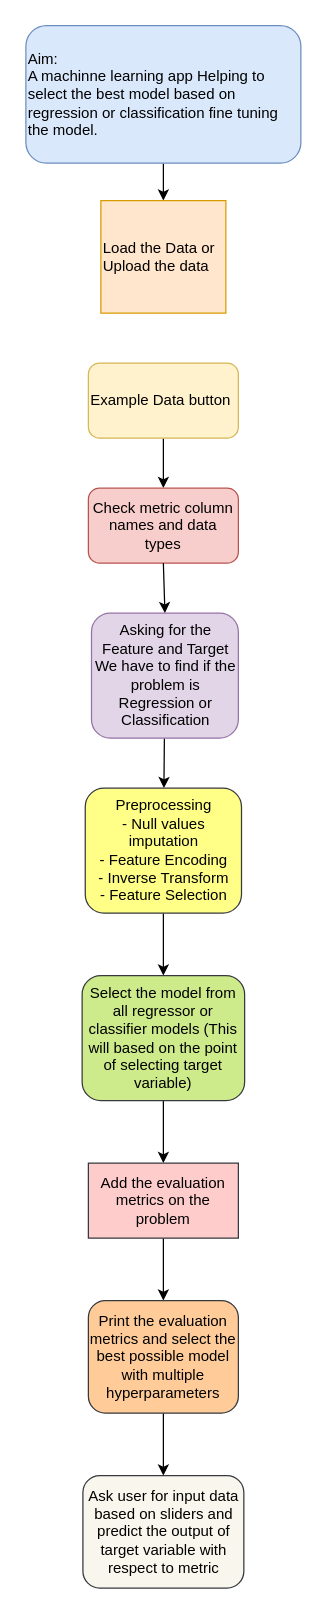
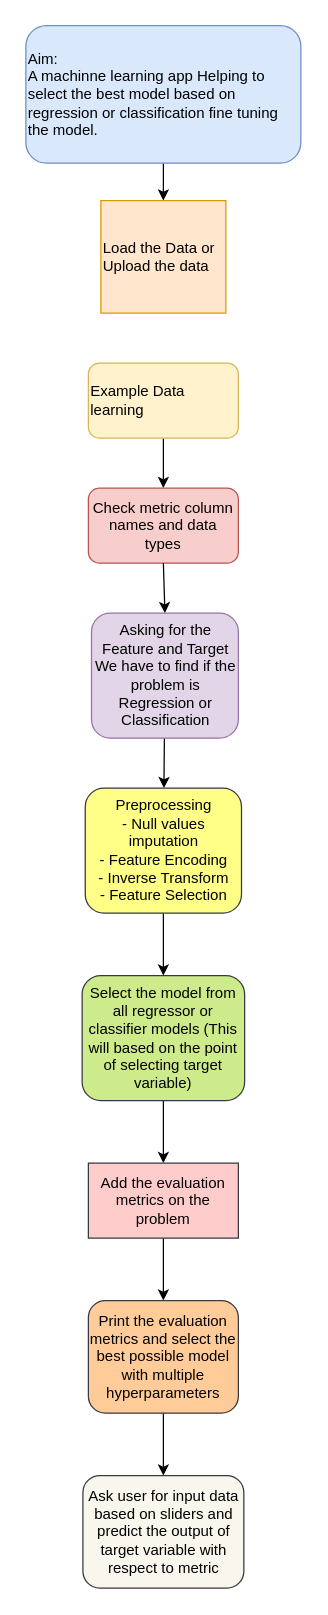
node "Example Data button": label "Example Data button" -> "Example Data learning"
